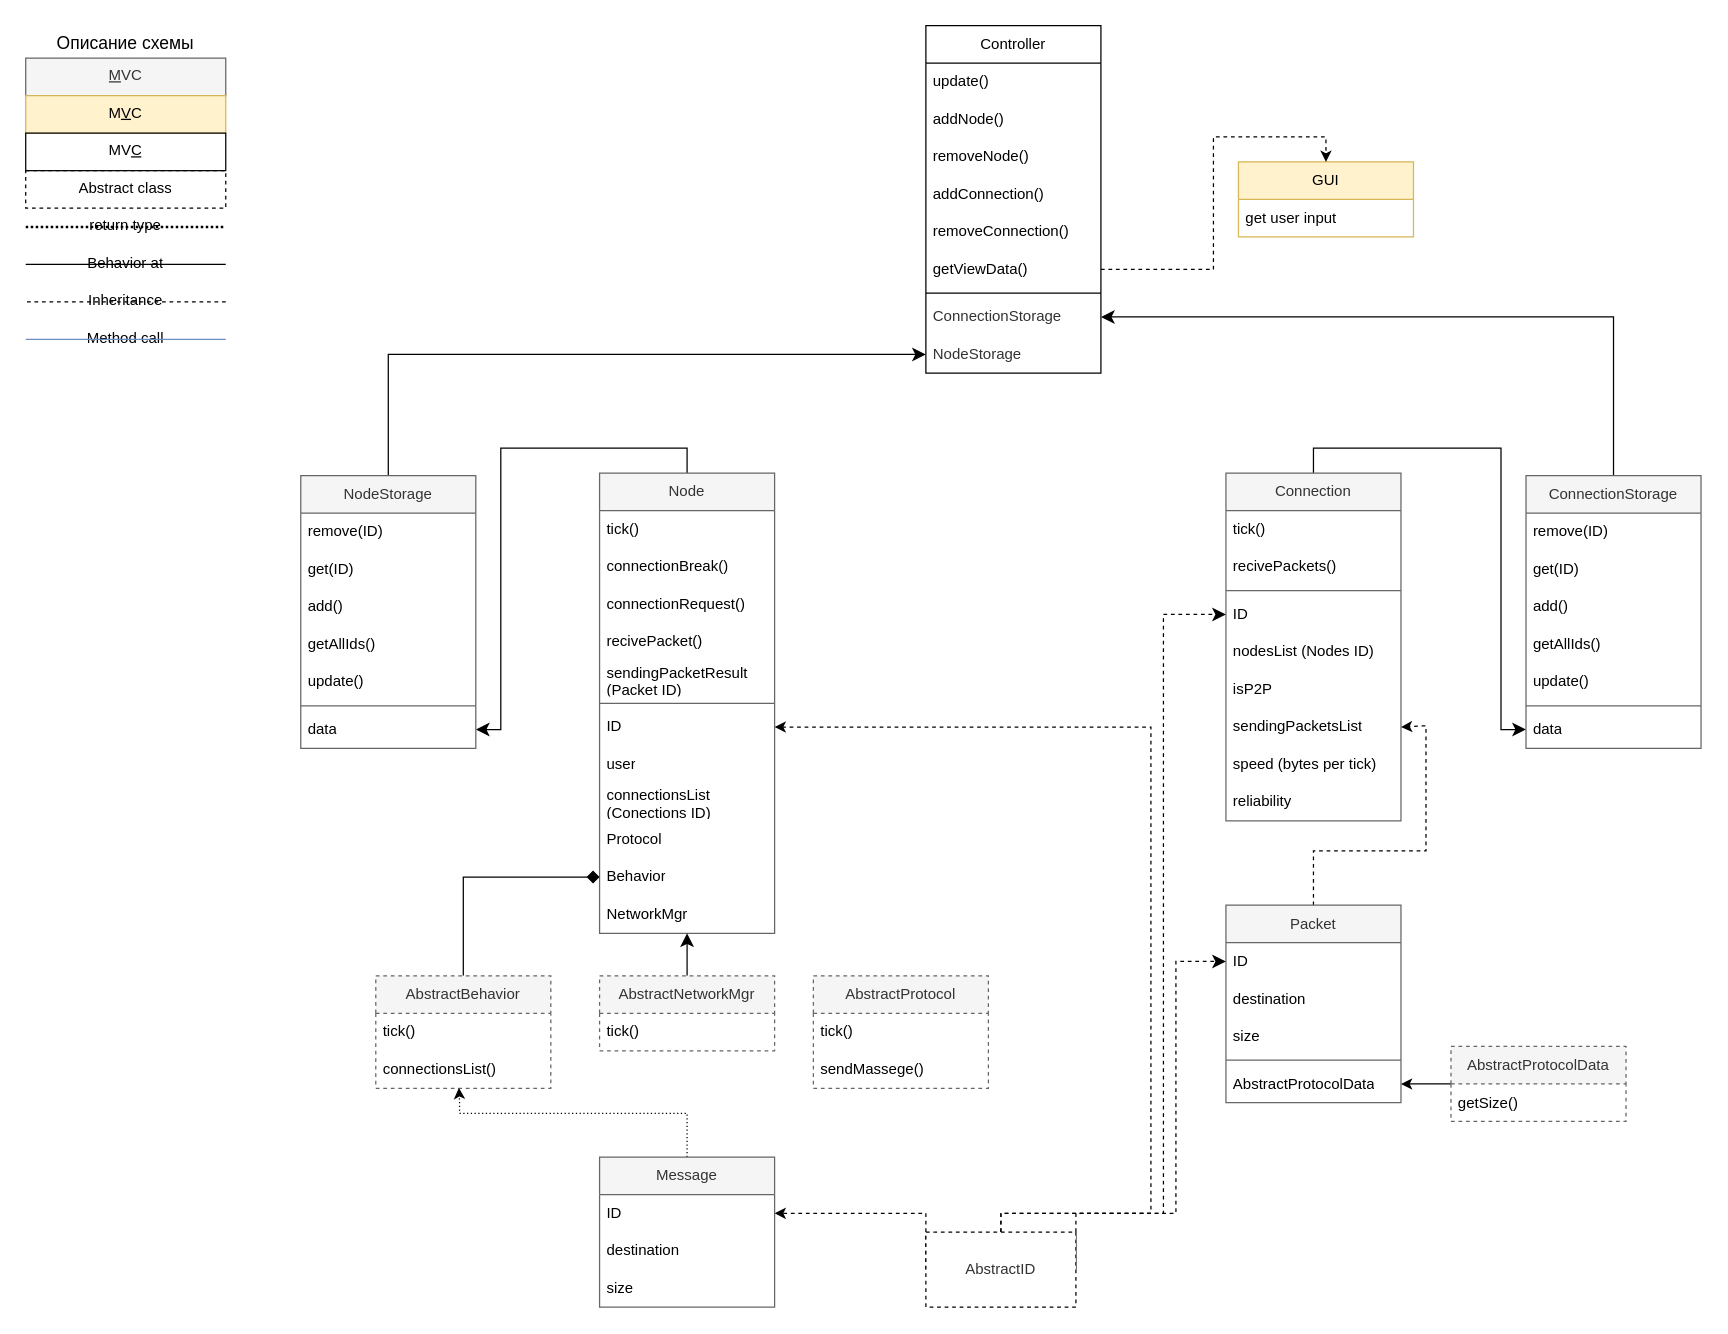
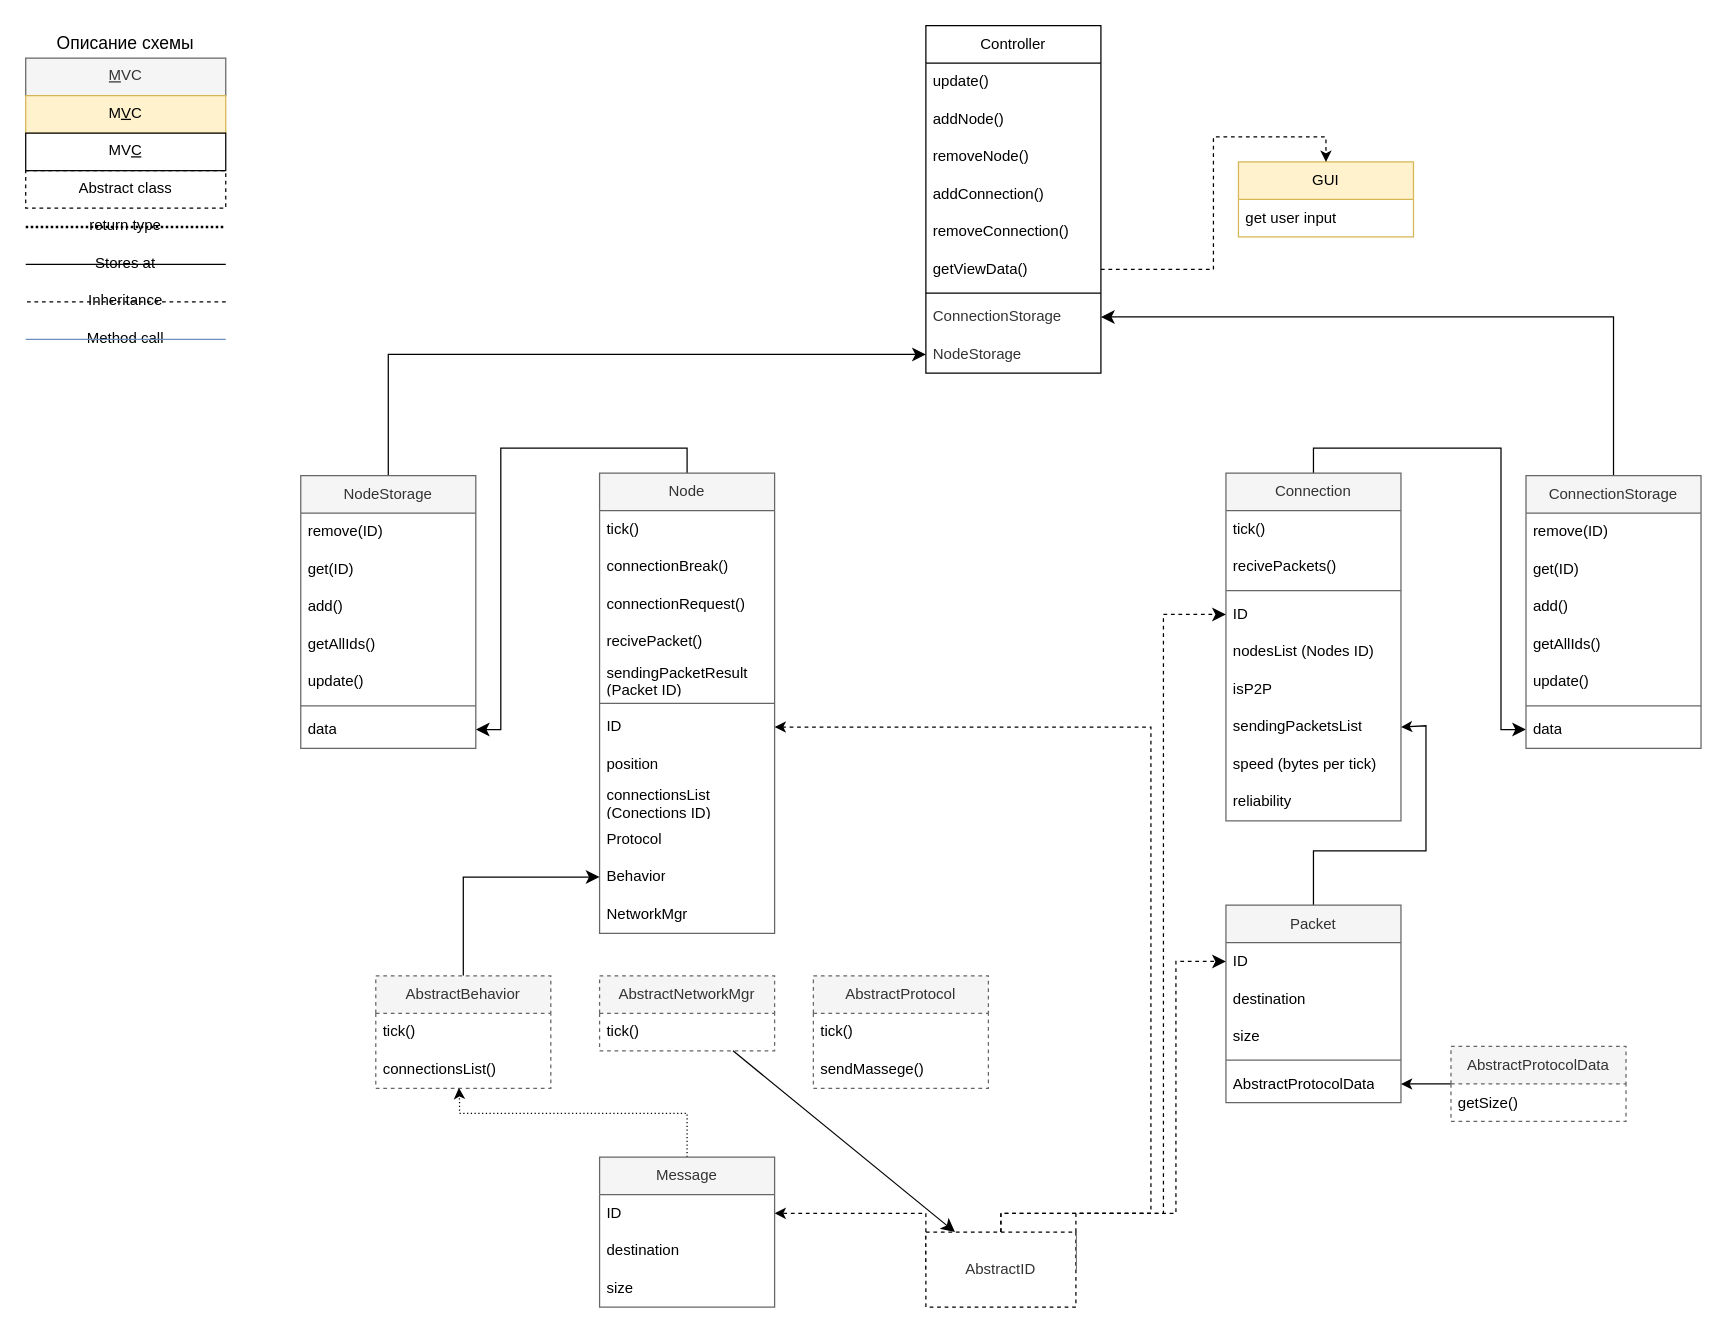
node "Behavior at": label "Behavior at" -> "Stores at"
node "user": label "user" -> "position"
edge "Packet" -> "sendingPacketsList": style dashed -> solid
edge "AbstractBehavior" -> "Behavior": arrowhead diamond -> classic
edge "AbstractNetworkMgr" -> "NetworkMgr": now "AbstractNetworkMgr" -> "AbstractID"
